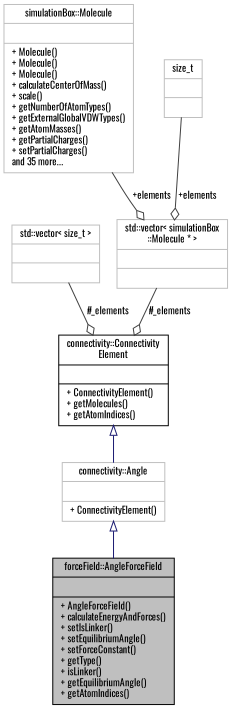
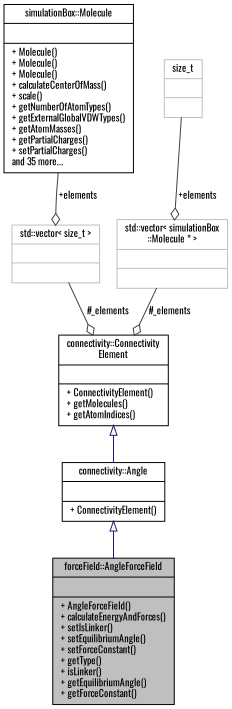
node "simulationBox::Molecule": color grey75 -> black
edge "simulationBox::Molecule" -> "std::vector< simulationBox": now "simulationBox::Molecule" -> "std::vector< size_t >"
node "connectivity::Angle": color grey75 -> black
node "forceField::AngleForceField": text "+ getAtomIndices()" -> "+ getForceConstant()"
